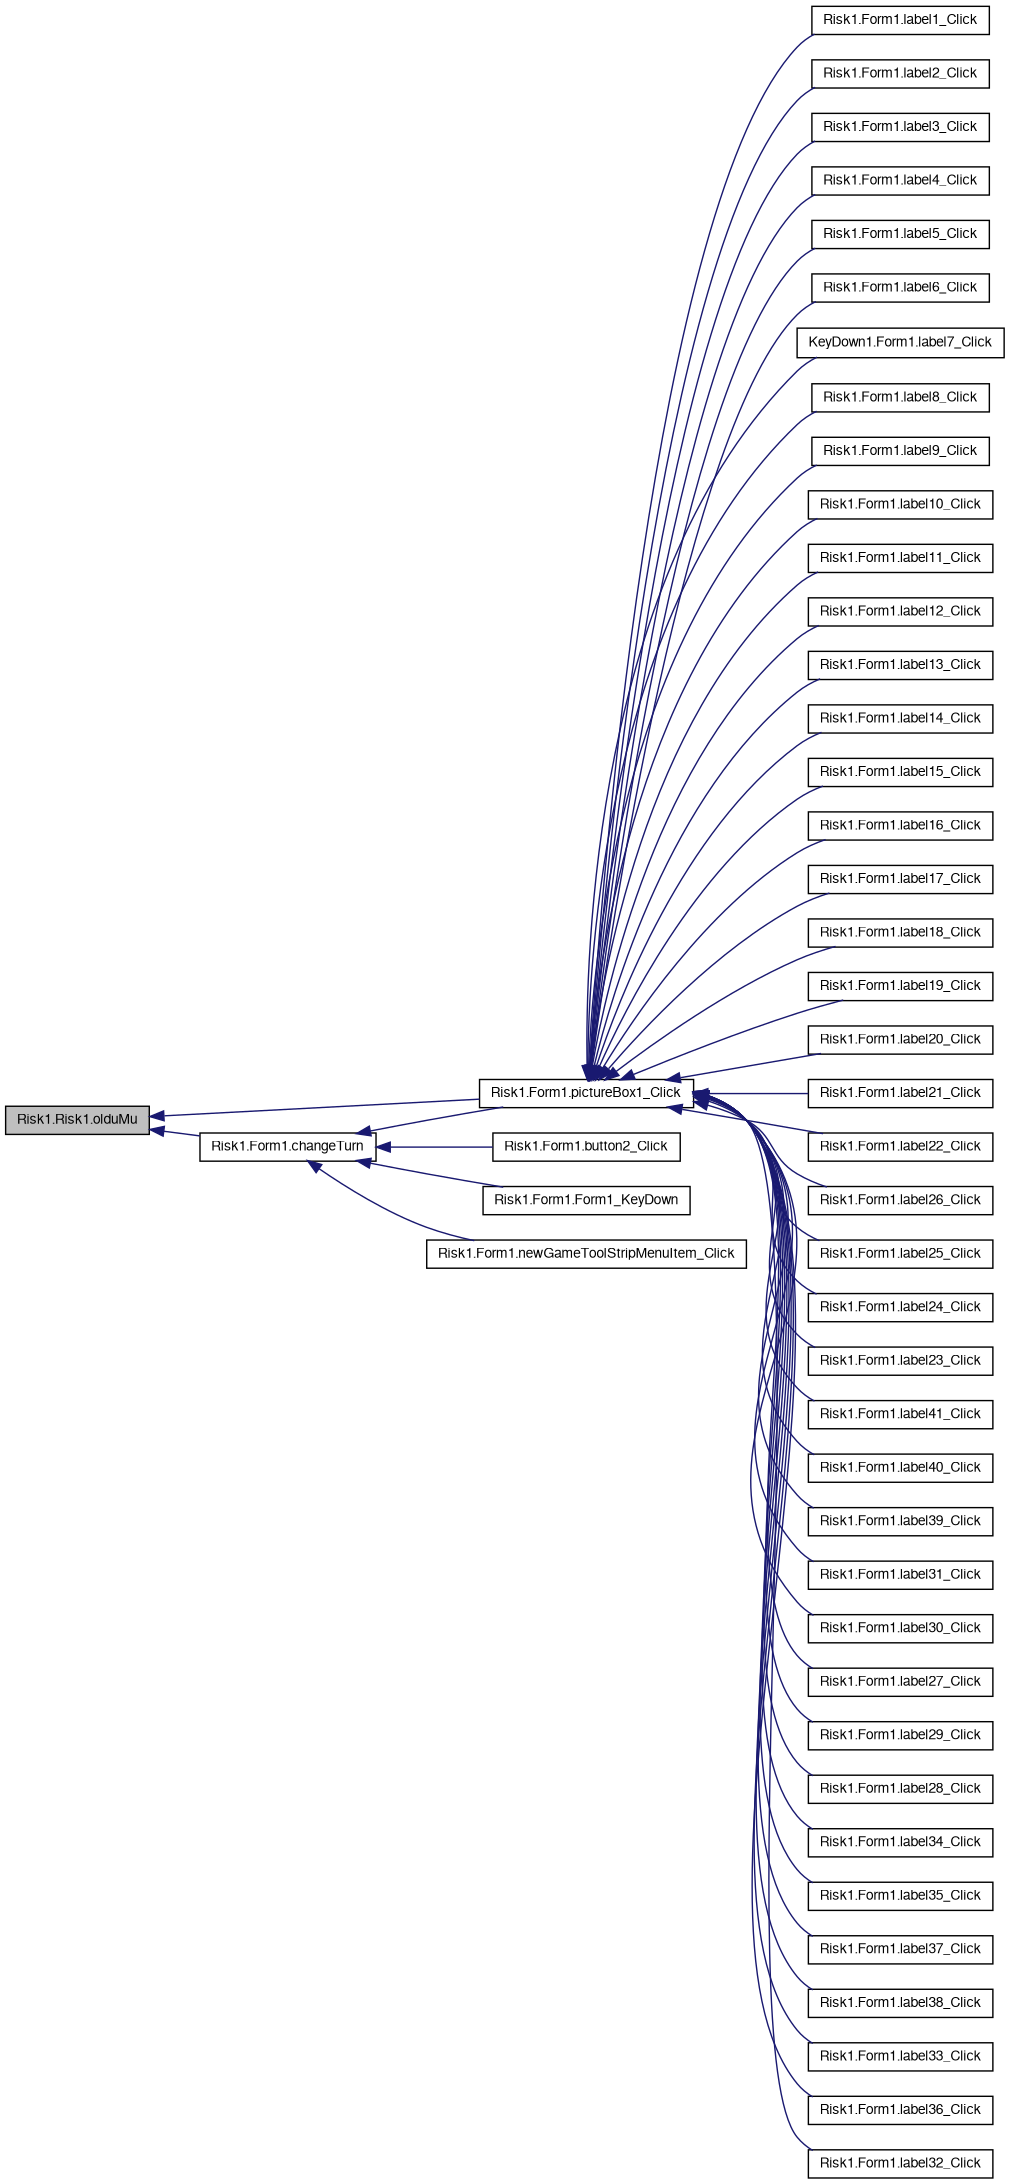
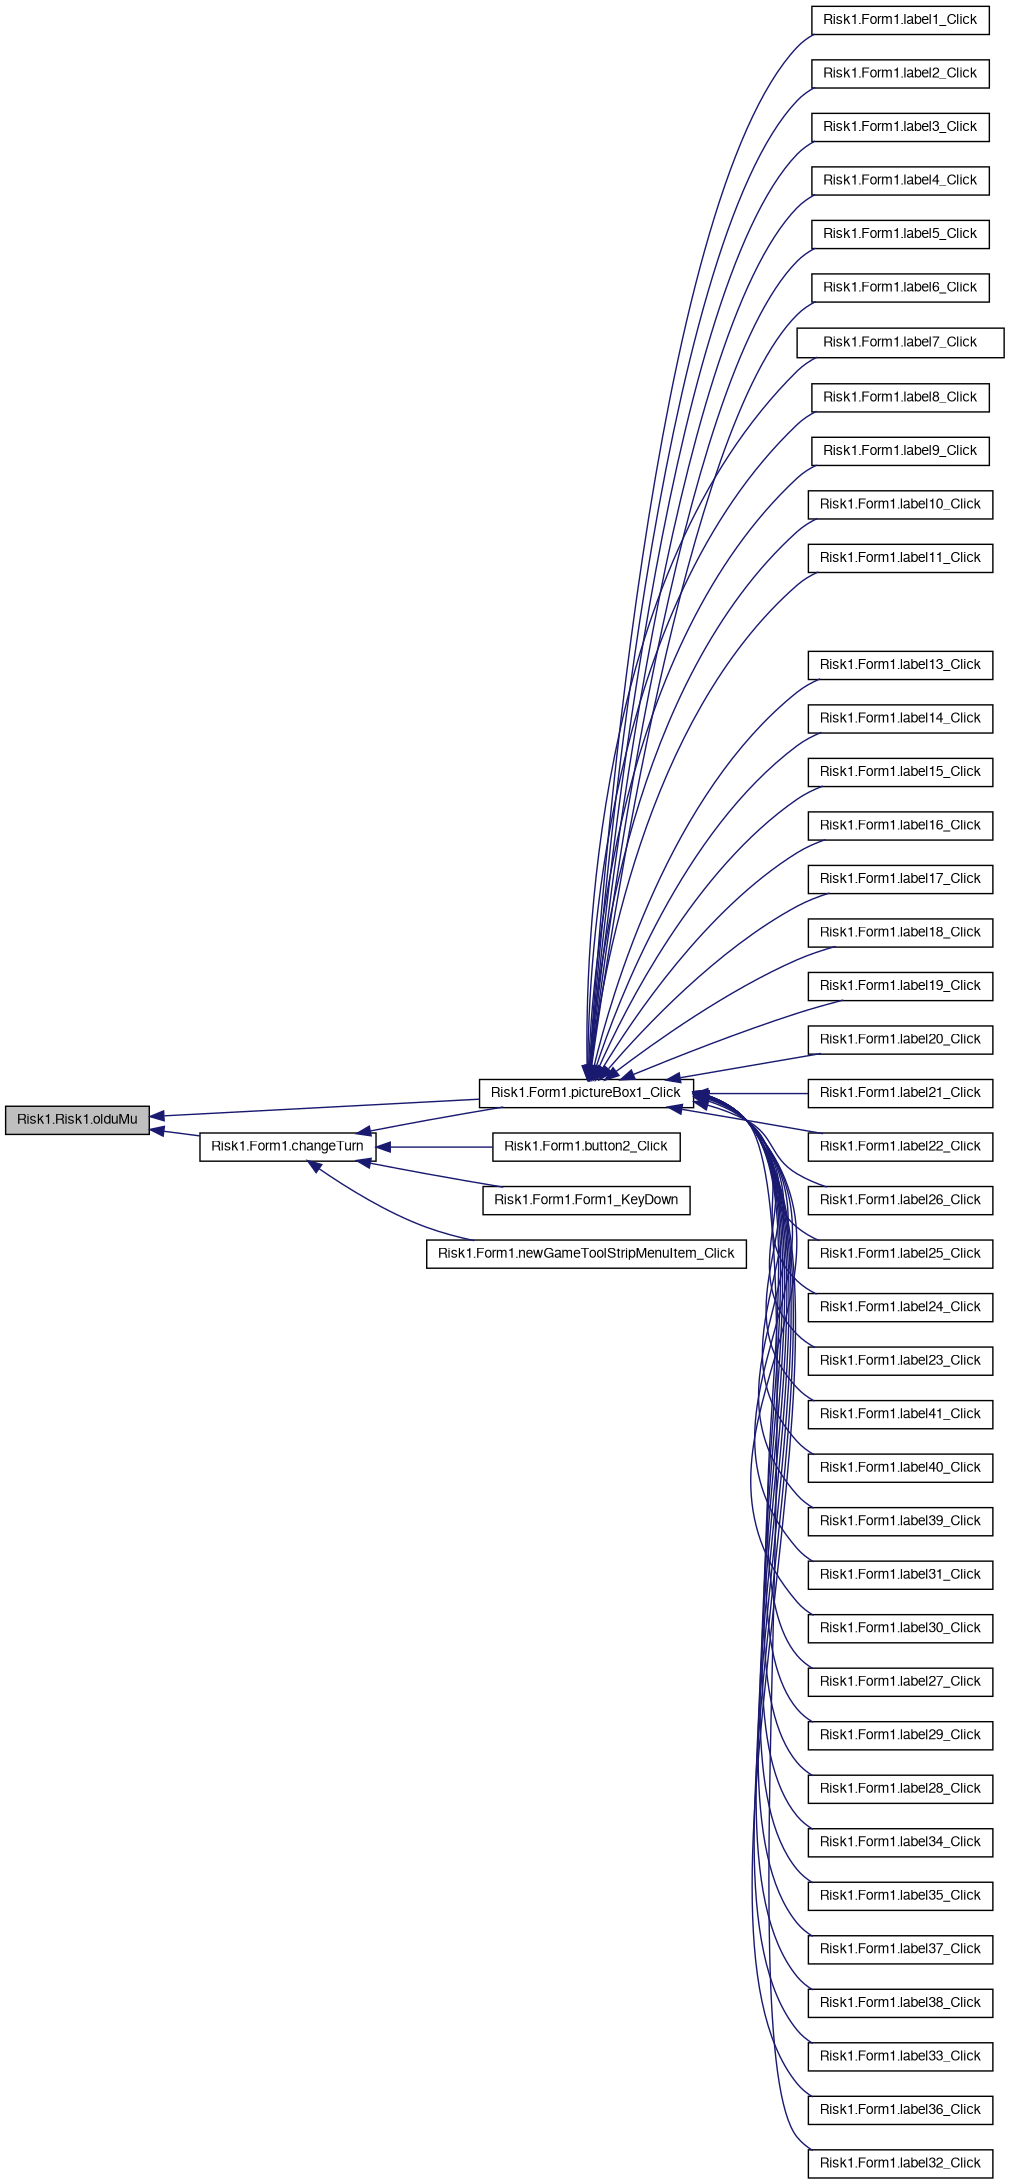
node "KeyDown1.Form1.label7_Click": label "KeyDown1.Form1.label7_Click" -> "Risk1.Form1.label7_Click"
node "Risk1.Form1.label12_Click": removed
